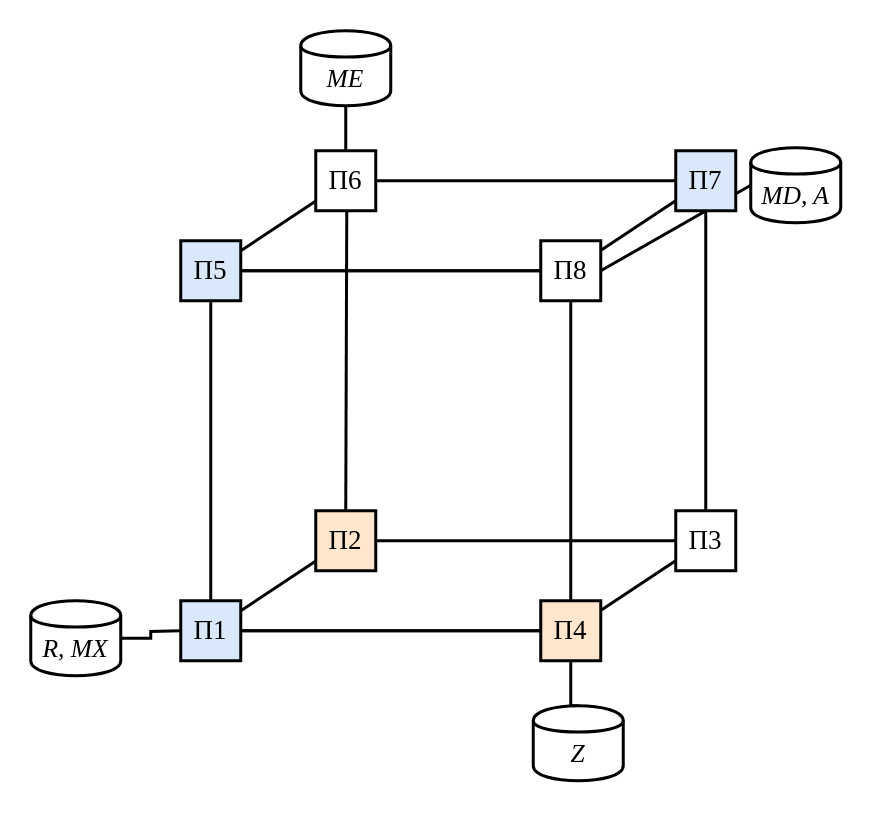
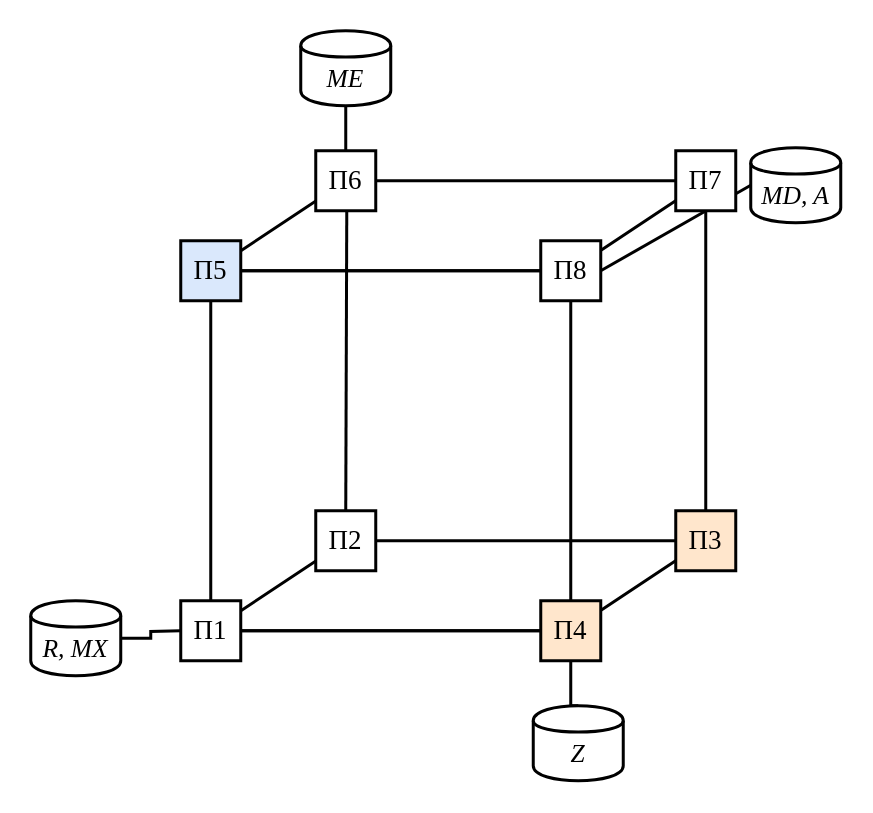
node "П7": fillcolor #dae8fc -> #ffffff
node "П2": fillcolor #ffe6cc -> #ffffff
node "П3": fillcolor #ffffff -> #ffe6cc
node "П1": fillcolor #dae8fc -> #ffffff
